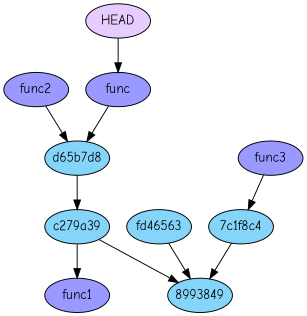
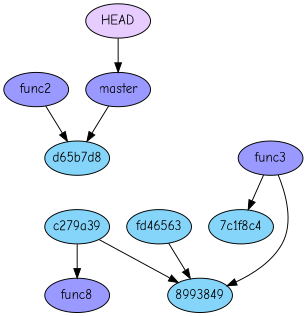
node "func": label "func" -> "master"
edge "d65b7d8" -> "c279a39": removed
edge "7c1f8c4" -> "8993849": now "func3" -> "8993849"
node "func1": label "func1" -> "func8"
